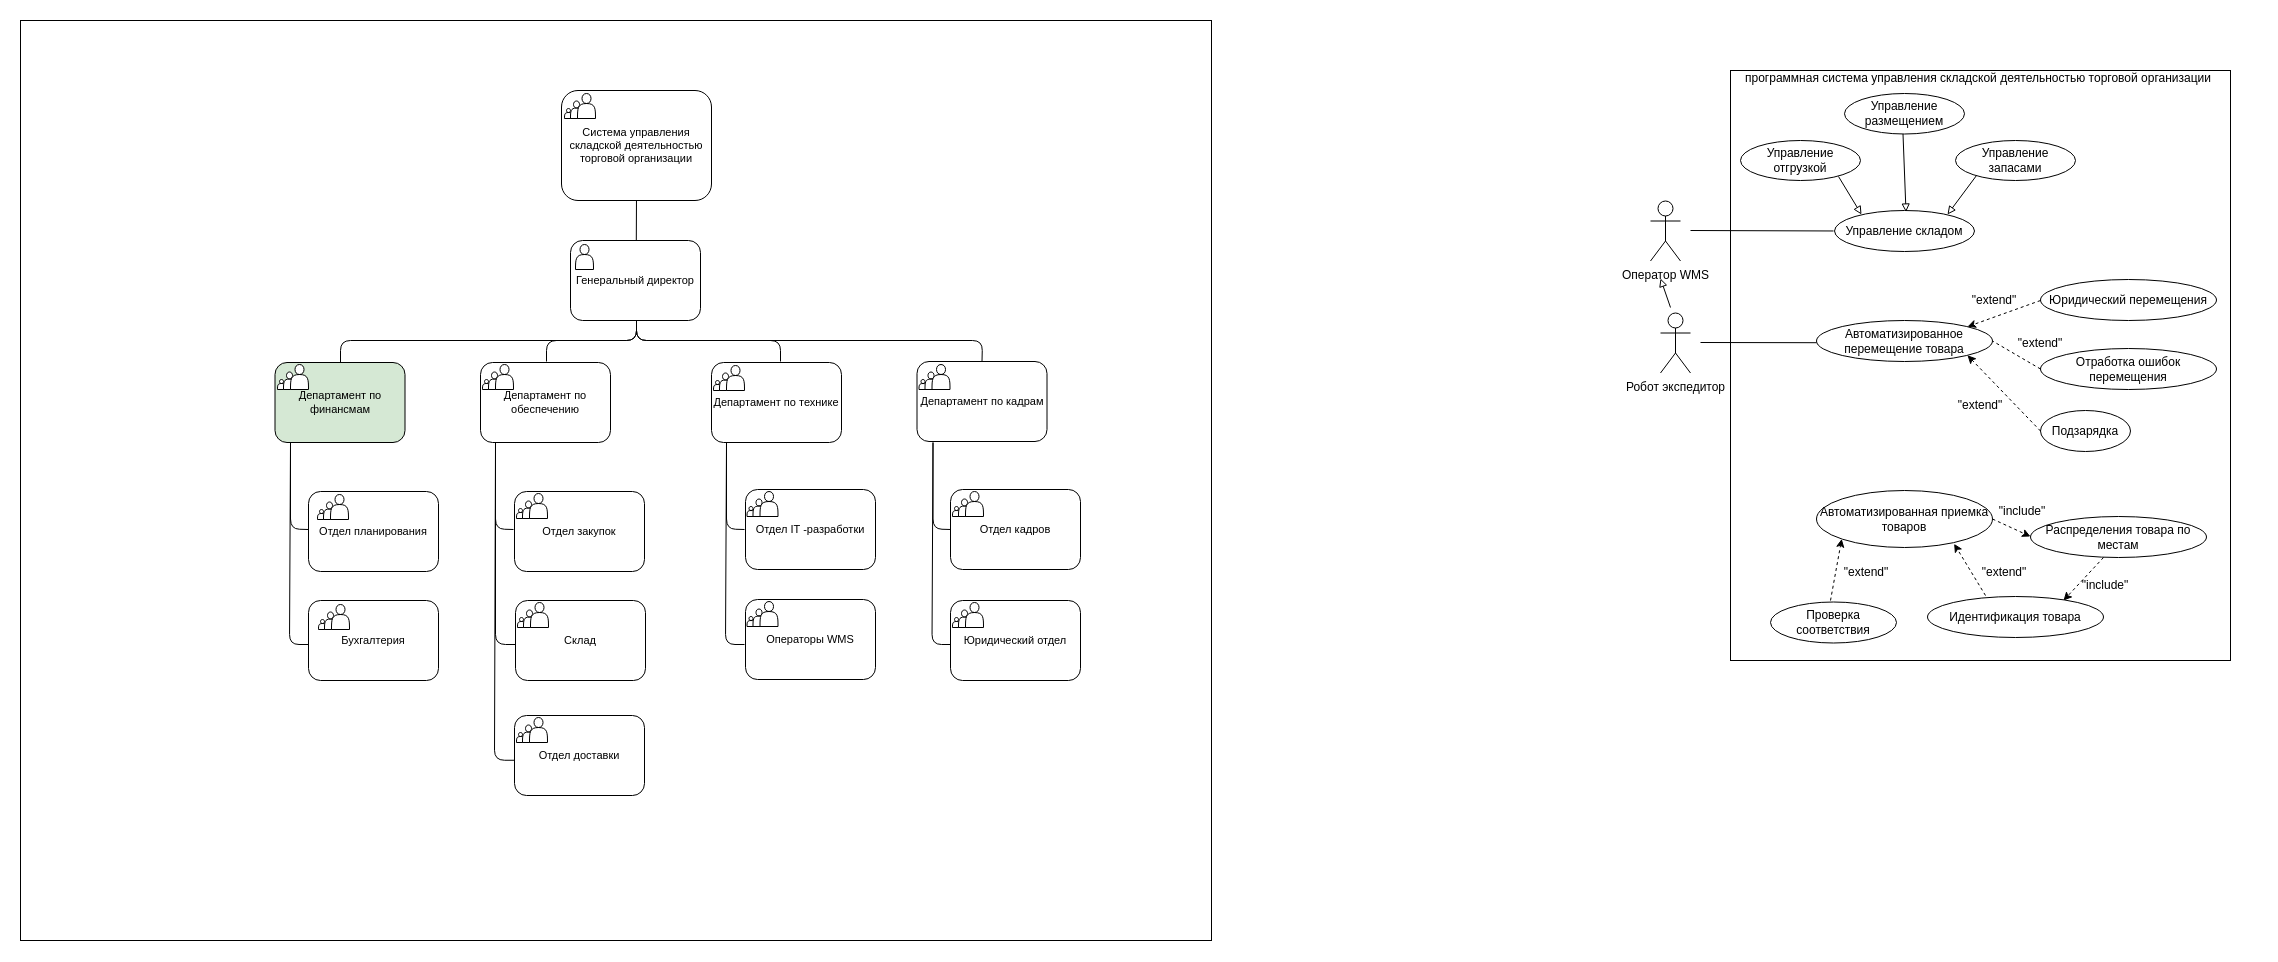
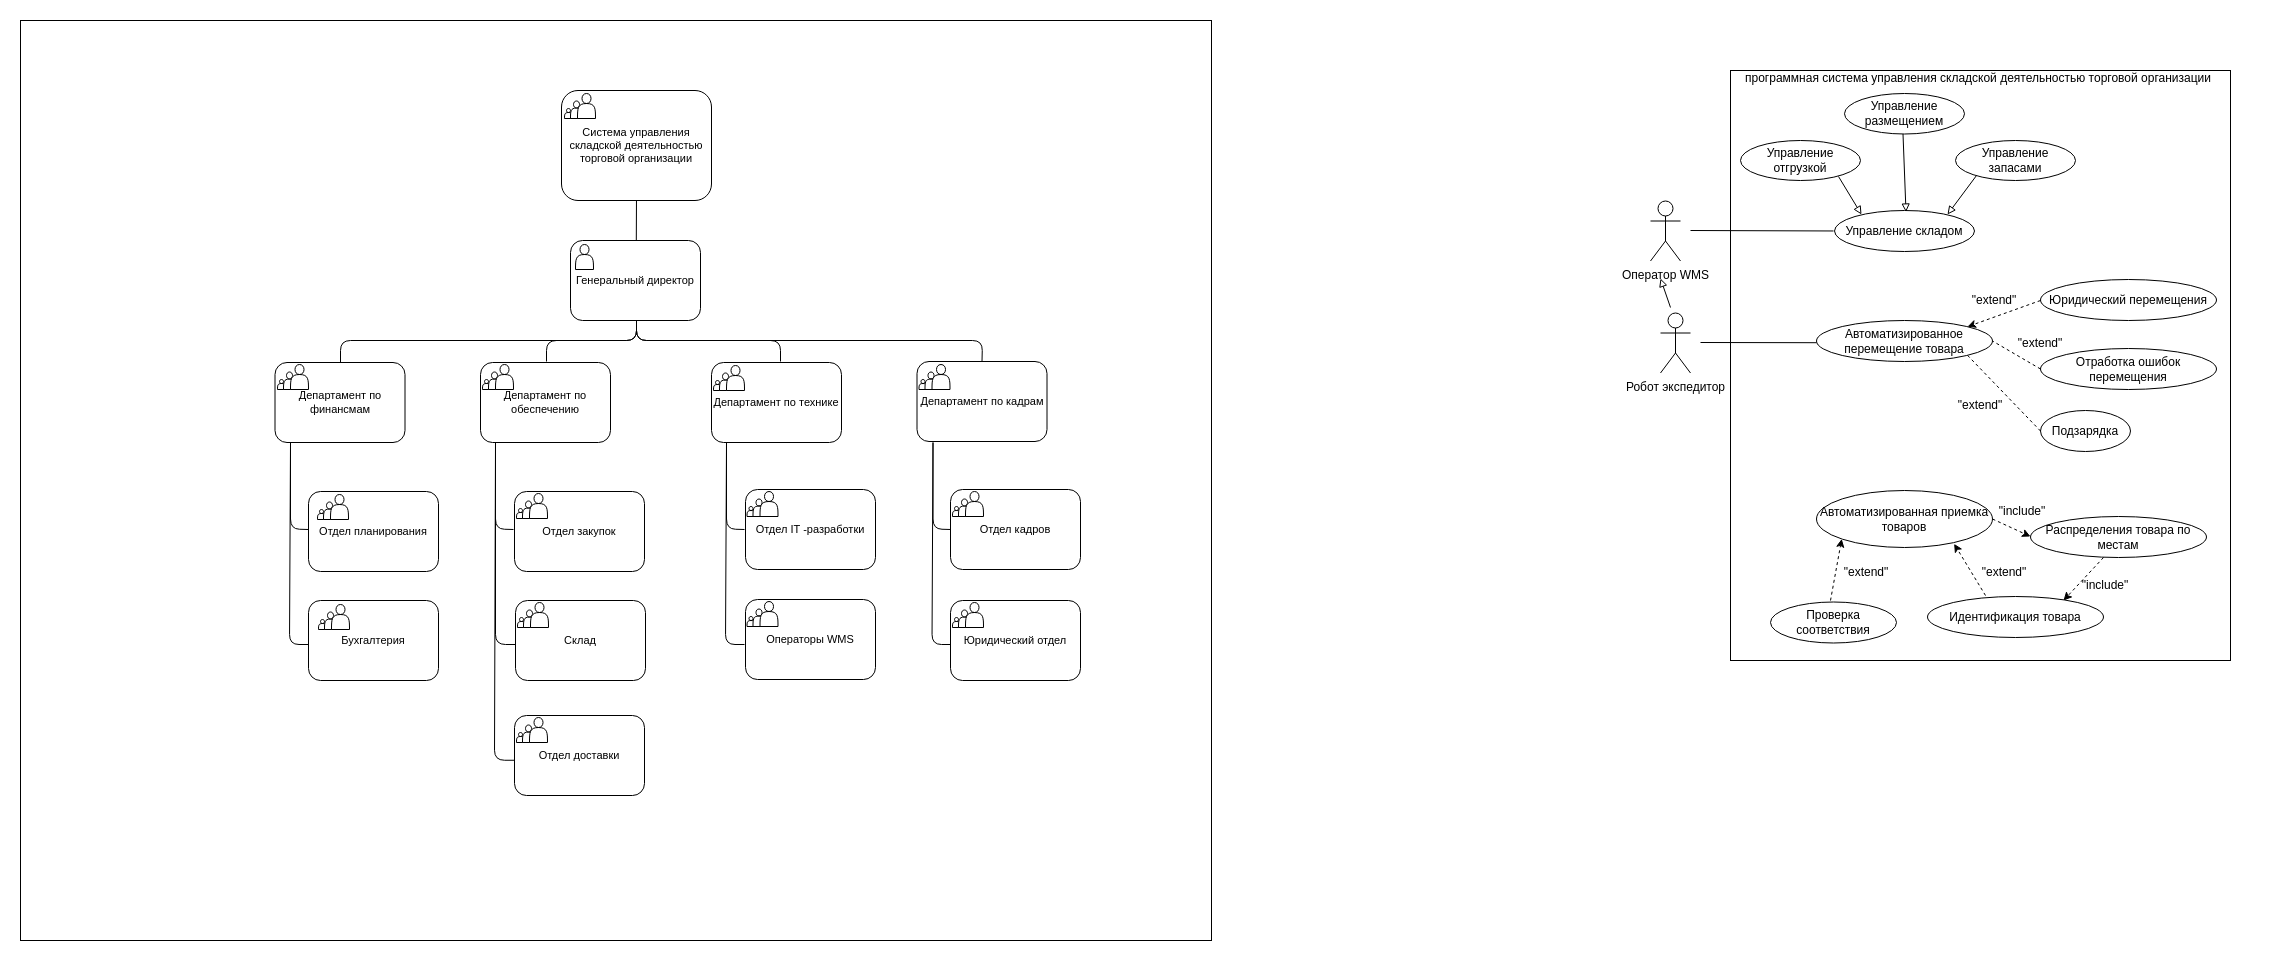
edge "Подзарядка" -> "Автоматизированное перемещение товара": arrowhead classic -> none
node "Департамент по финансмам": fillcolor #d5e8d4 -> #ffffff
